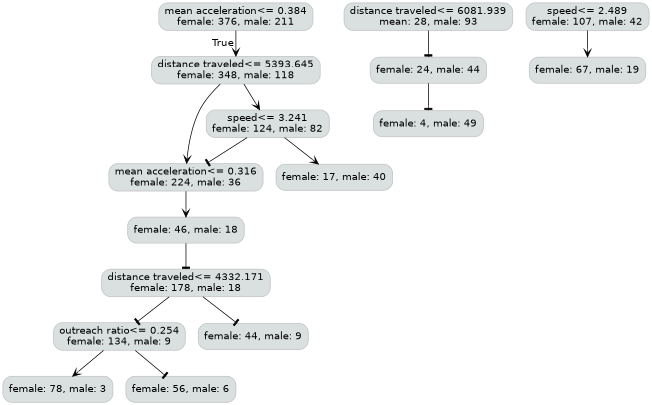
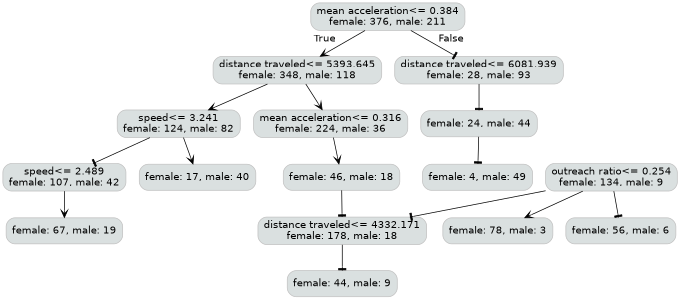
node "distance traveled<= 6081.939": text "mean: 28, male: 93" -> "female: 28, male: 93"
edge "mean acceleration<= 0.384" -> "distance traveled<= 6081.939": added
edge "speed<= 3.241" -> "mean acceleration<= 0.316": now "speed<= 3.241" -> "speed<= 2.489"
edge "distance traveled<= 4332.171" -> "outreach ratio<= 0.254": reversed
